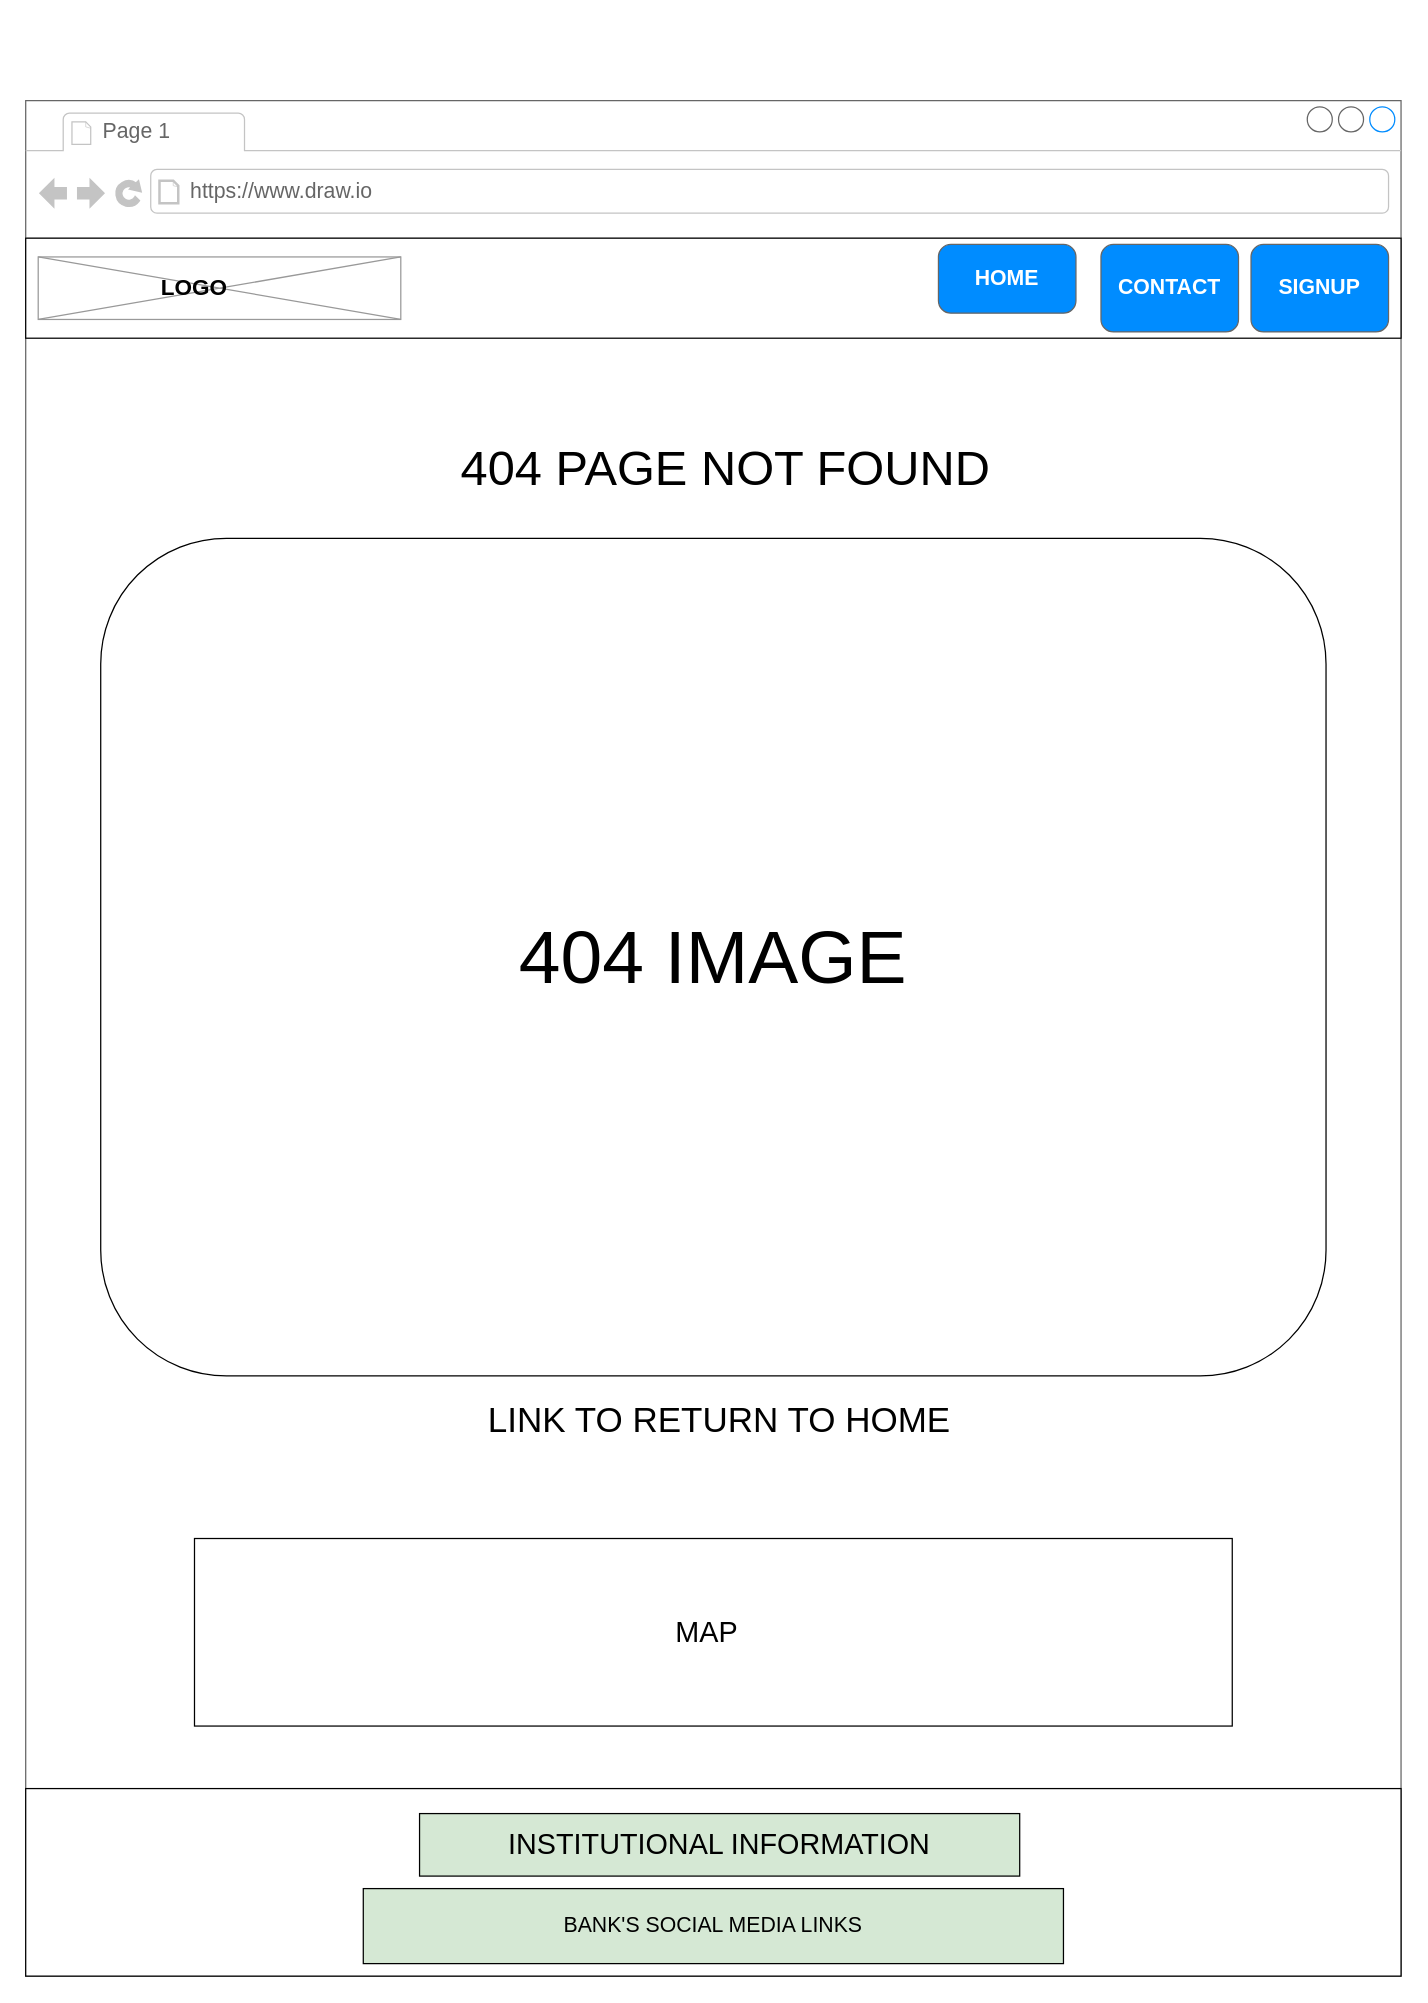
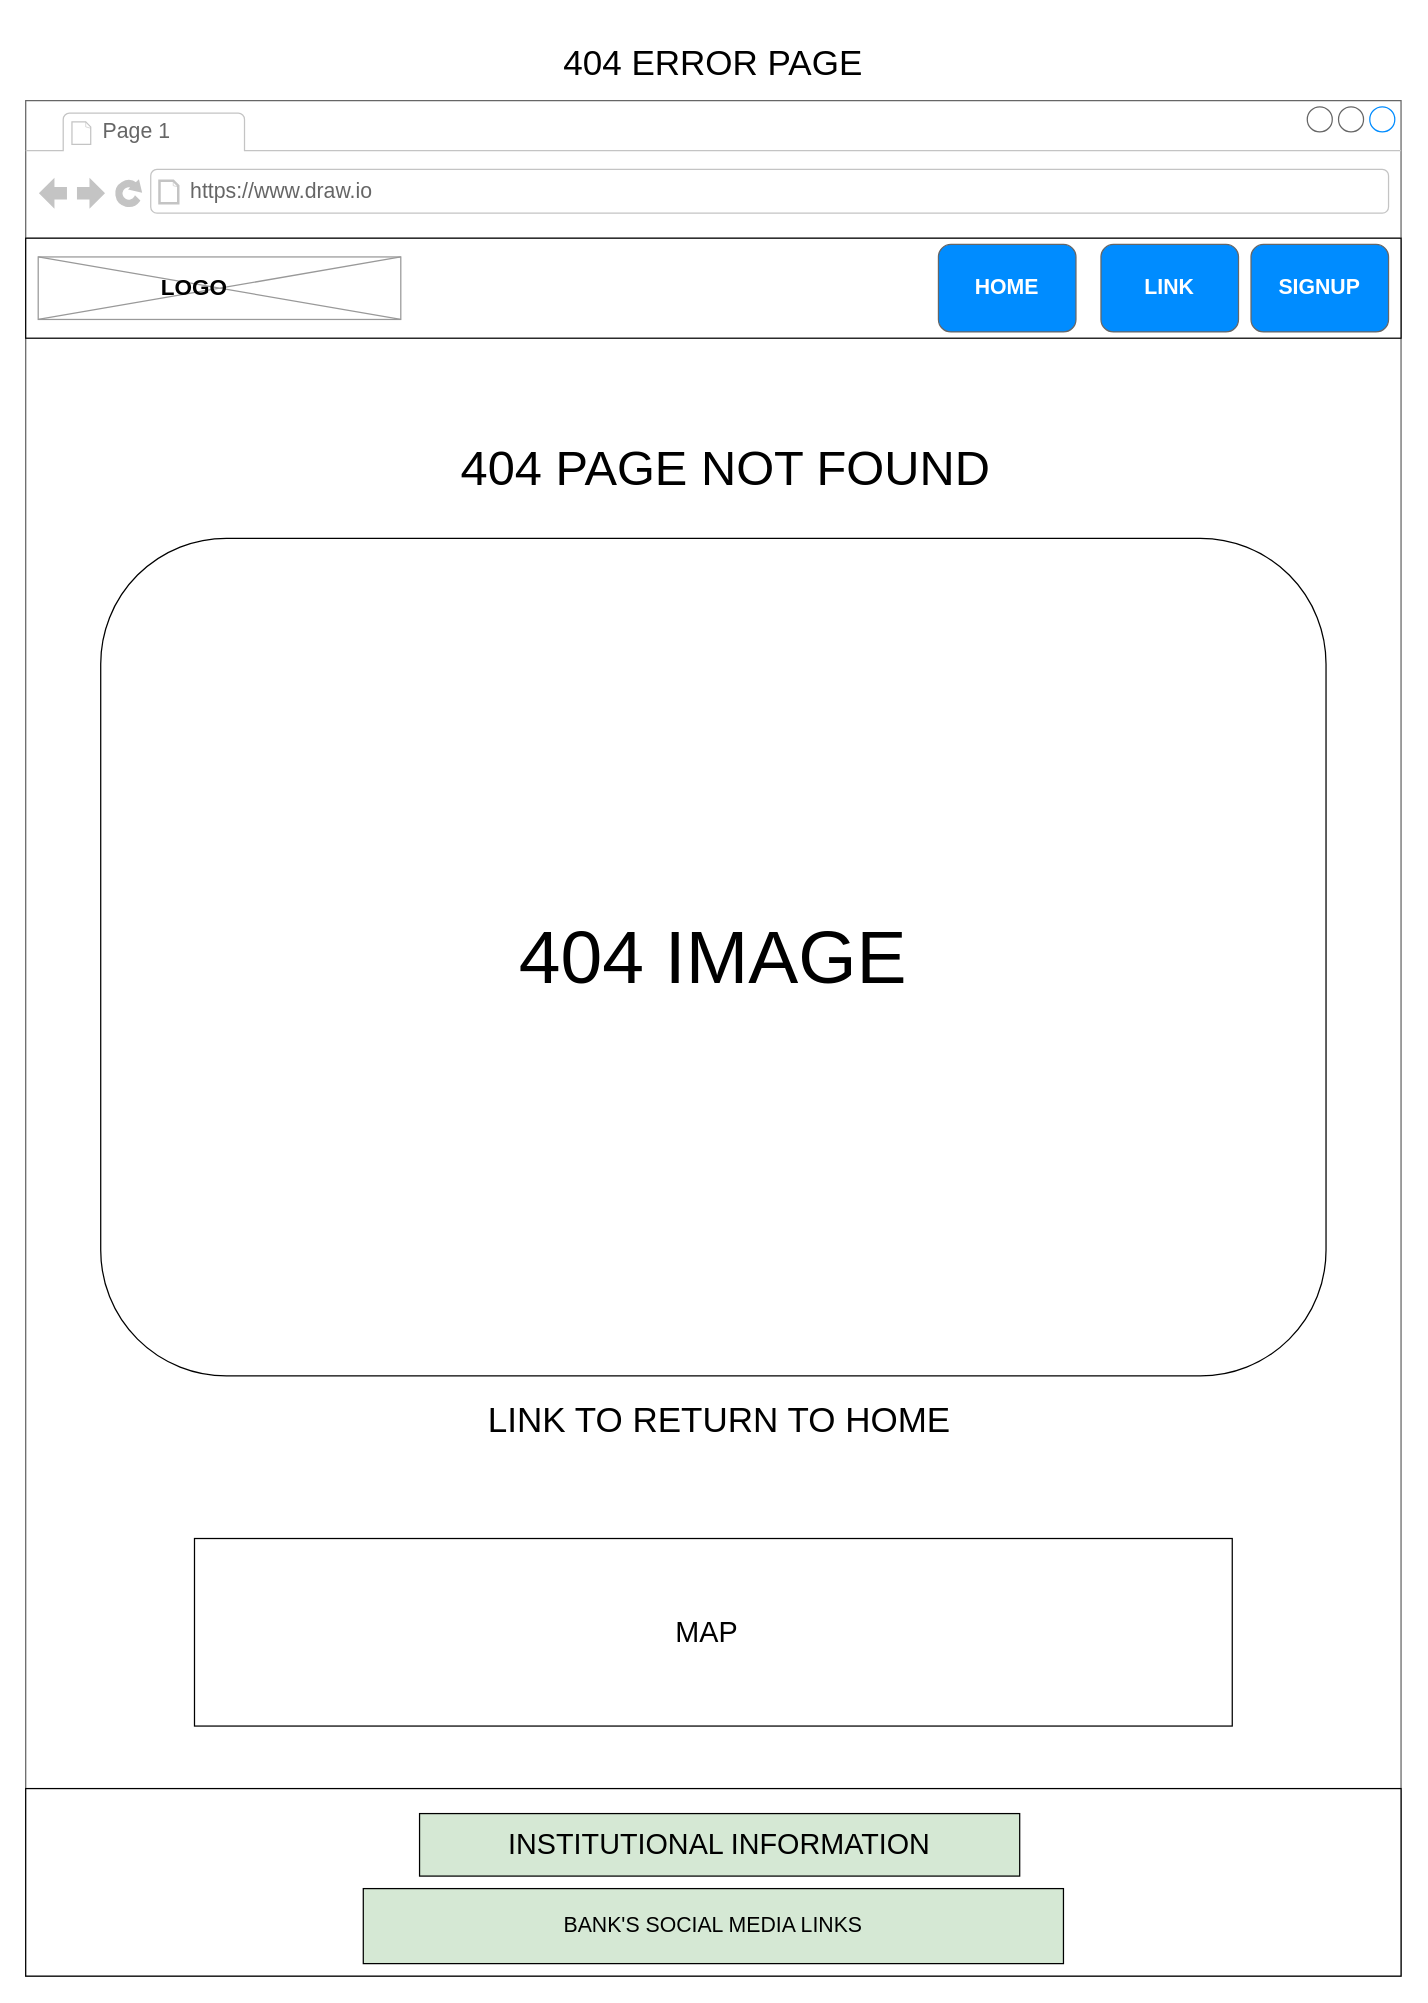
node "404 ERROR PAGE": added
node "HOME": size 138x69 -> 138x88
node "CONTACT": label "CONTACT" -> "LINK"
